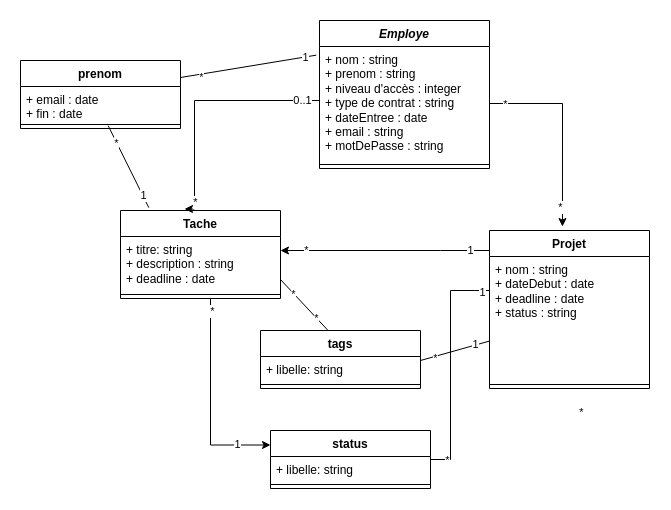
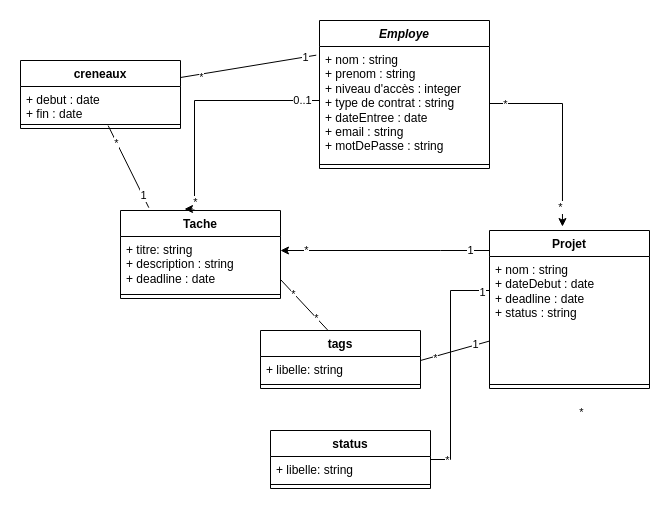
node "prenom": label "prenom" -> "creneaux"
node "+ email : date + fin : date": label "+ email : date + fin : date" -> "+ debut : date + fin : date"
edge "Tache" -> "status": removed, labels "*", "1"
